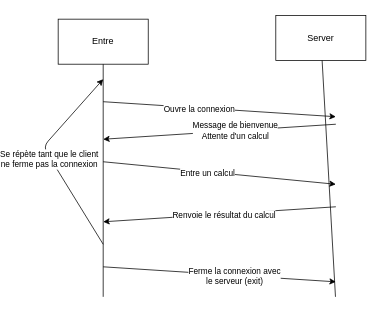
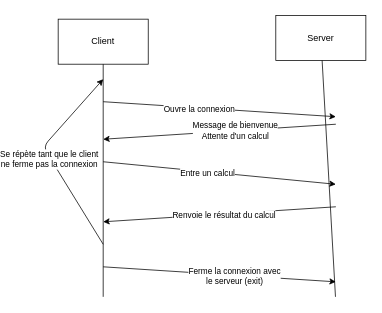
node "Entre": label "Entre" -> "Client"
